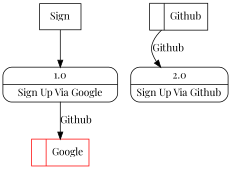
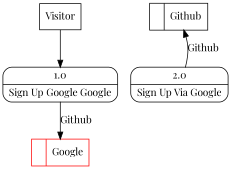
node "Sign": label "Sign" -> "Visitor"
edge "Github" -> "2.0": reversed
node "1.0": text "Sign Up Via Google" -> "Sign Up Google Google"
node "2.0": text "Sign Up Via Github" -> "Sign Up Via Google"
